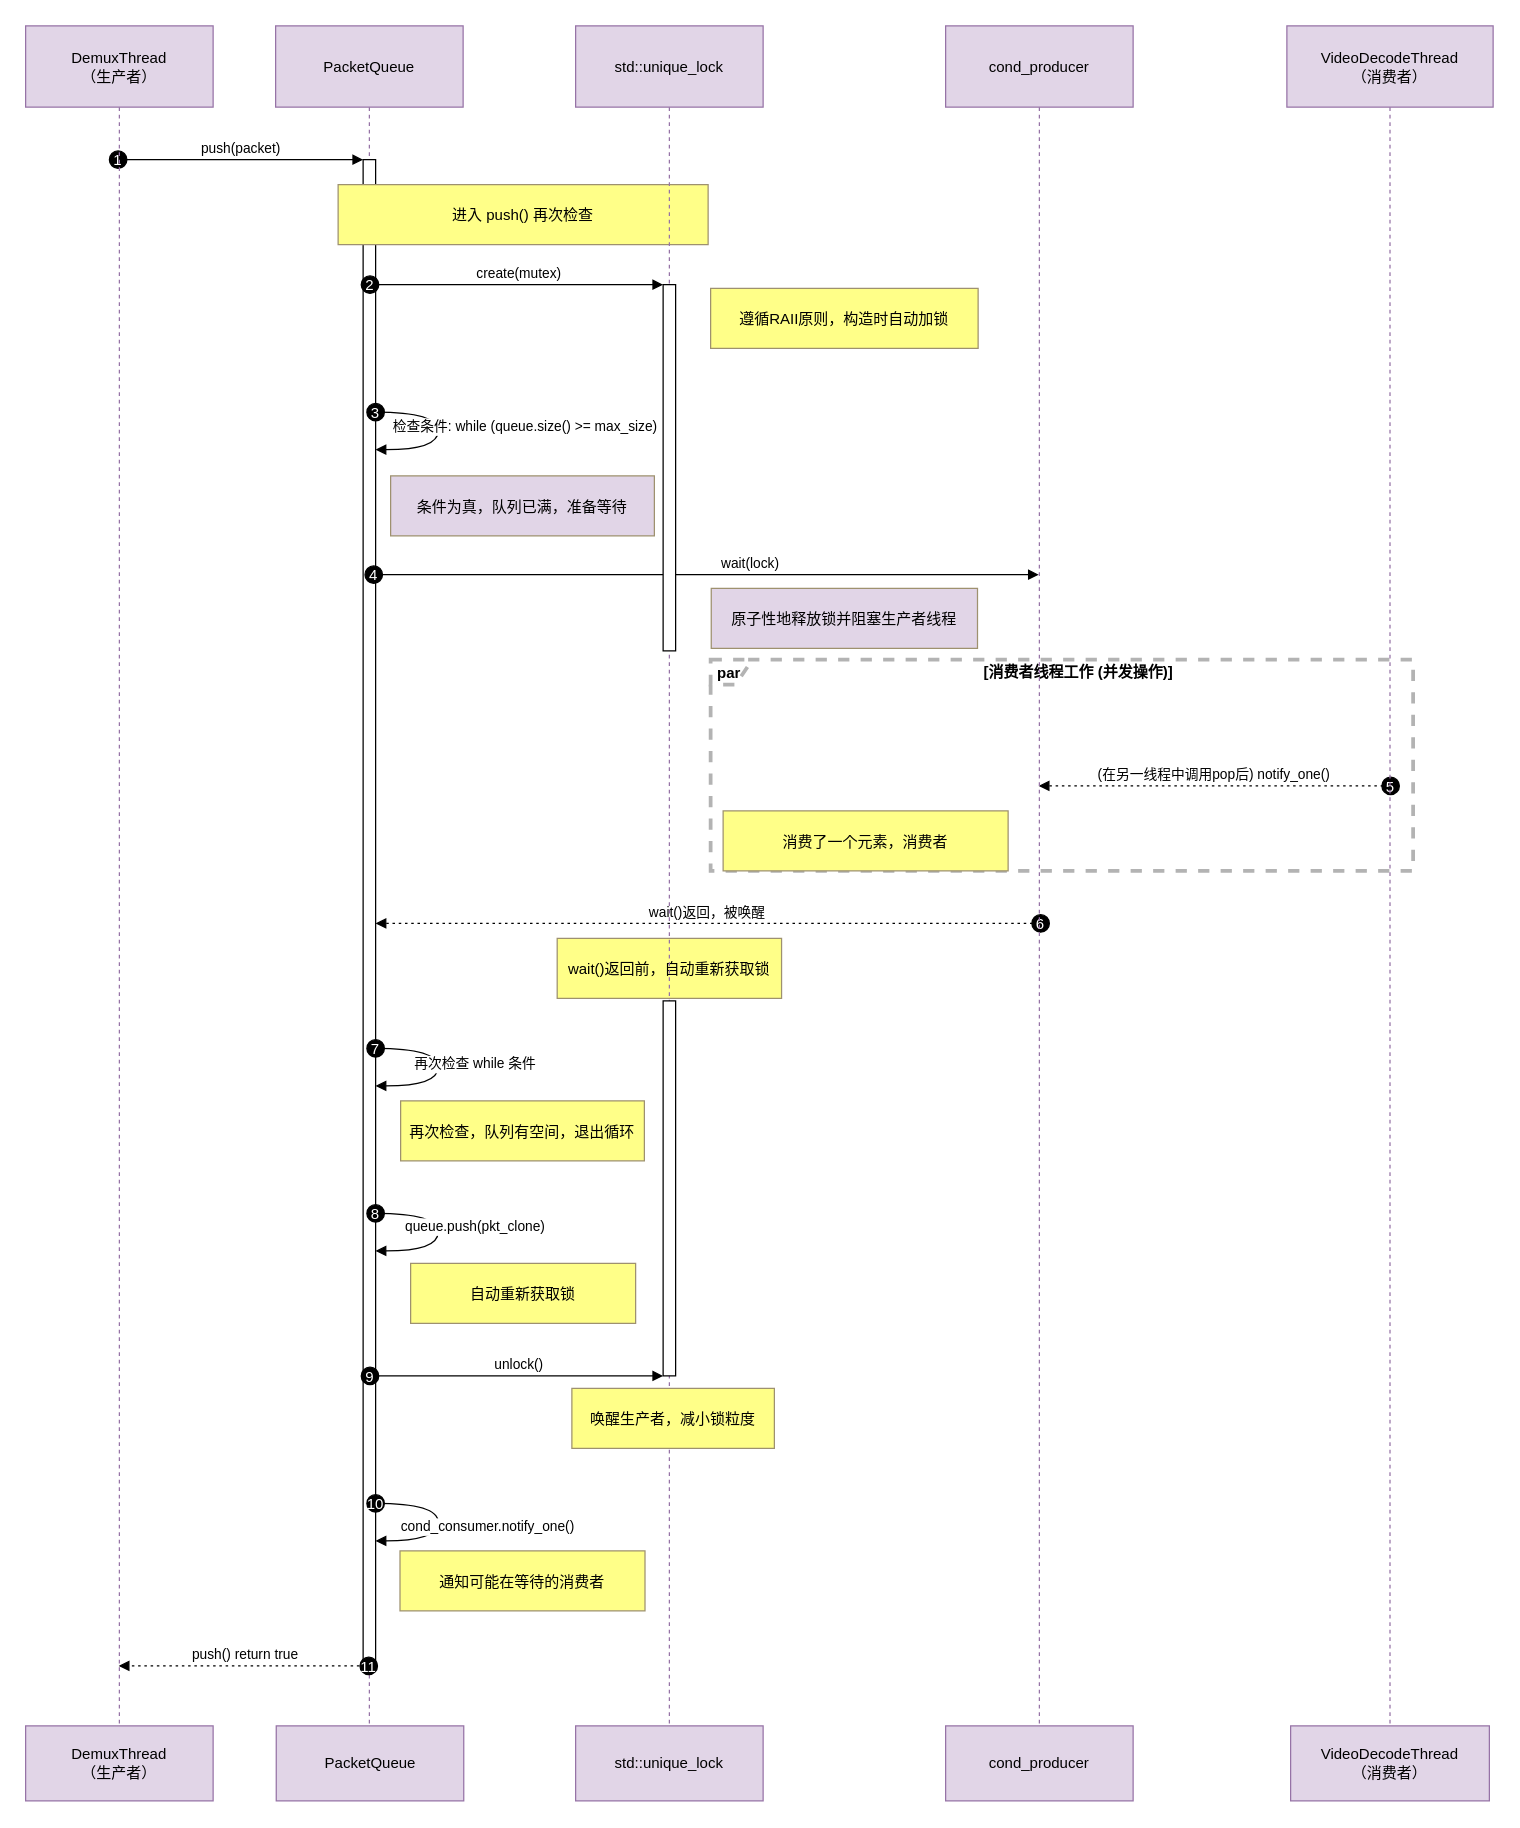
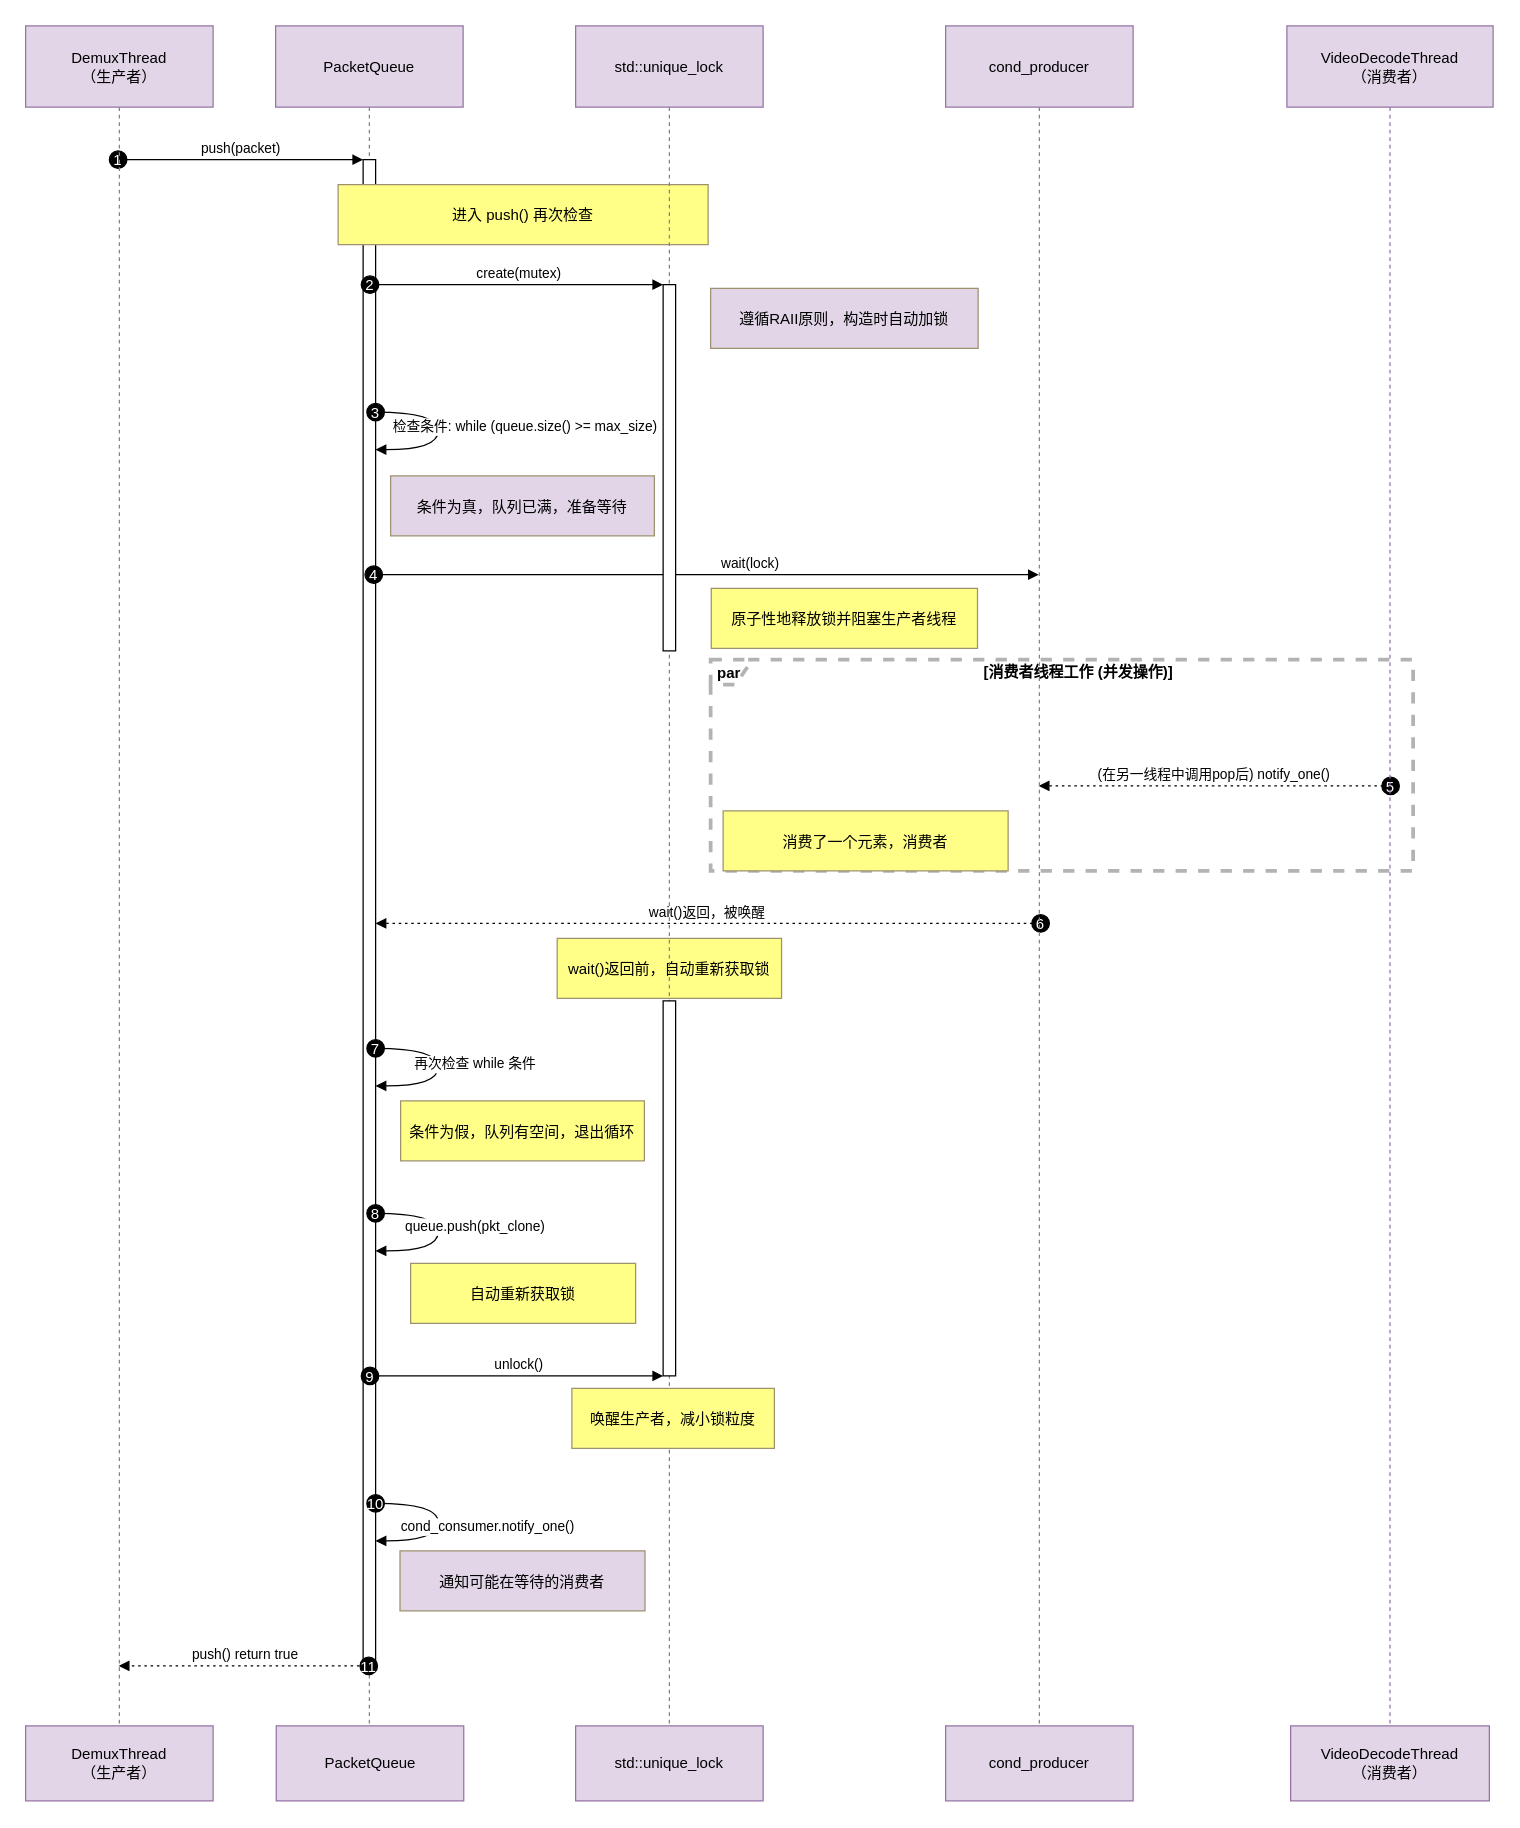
node "遵循RAII原则，构造时自动加锁": fillcolor #ffff88 -> #e1d5e7
node "原子性地释放锁并阻塞生产者线程": fillcolor #e1d5e7 -> #ffff88
node "再次检查，队列有空间，退出循环": label "再次检查，队列有空间，退出循环" -> "条件为假，队列有空间，退出循环"
node "通知可能在等待的消费者": fillcolor #ffff88 -> #e1d5e7
